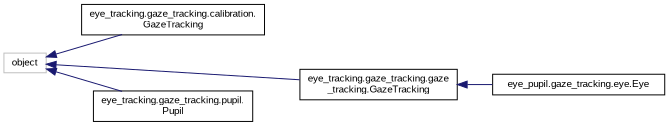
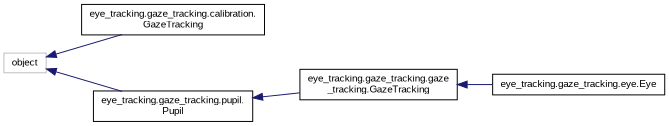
edge "eye_tracking.gaze_tracking.gaze _tracking.GazeTracking" -> "object": now "eye_tracking.gaze_tracking.gaze _tracking.GazeTracking" -> "eye_tracking.gaze_tracking.pupil. Pupil"
node "eye_pupil.gaze_tracking.eye.Eye": label "eye_pupil.gaze_tracking.eye.Eye" -> "eye_tracking.gaze_tracking.eye.Eye"
